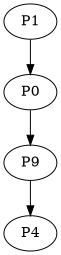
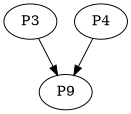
node "P1": removed
node "P0": label "P0" -> "P3"
edge "P9" -> "P4": reversed
